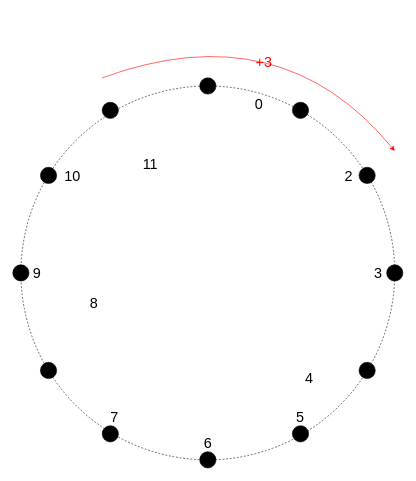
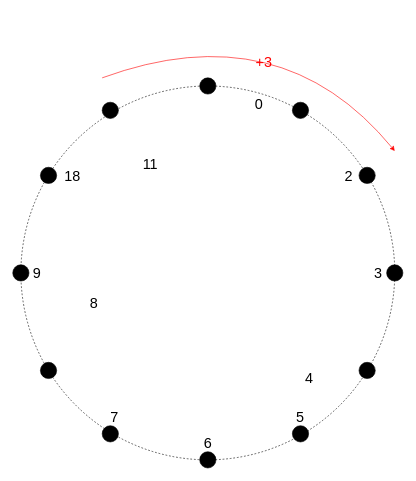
node "10": label "10" -> "18"
